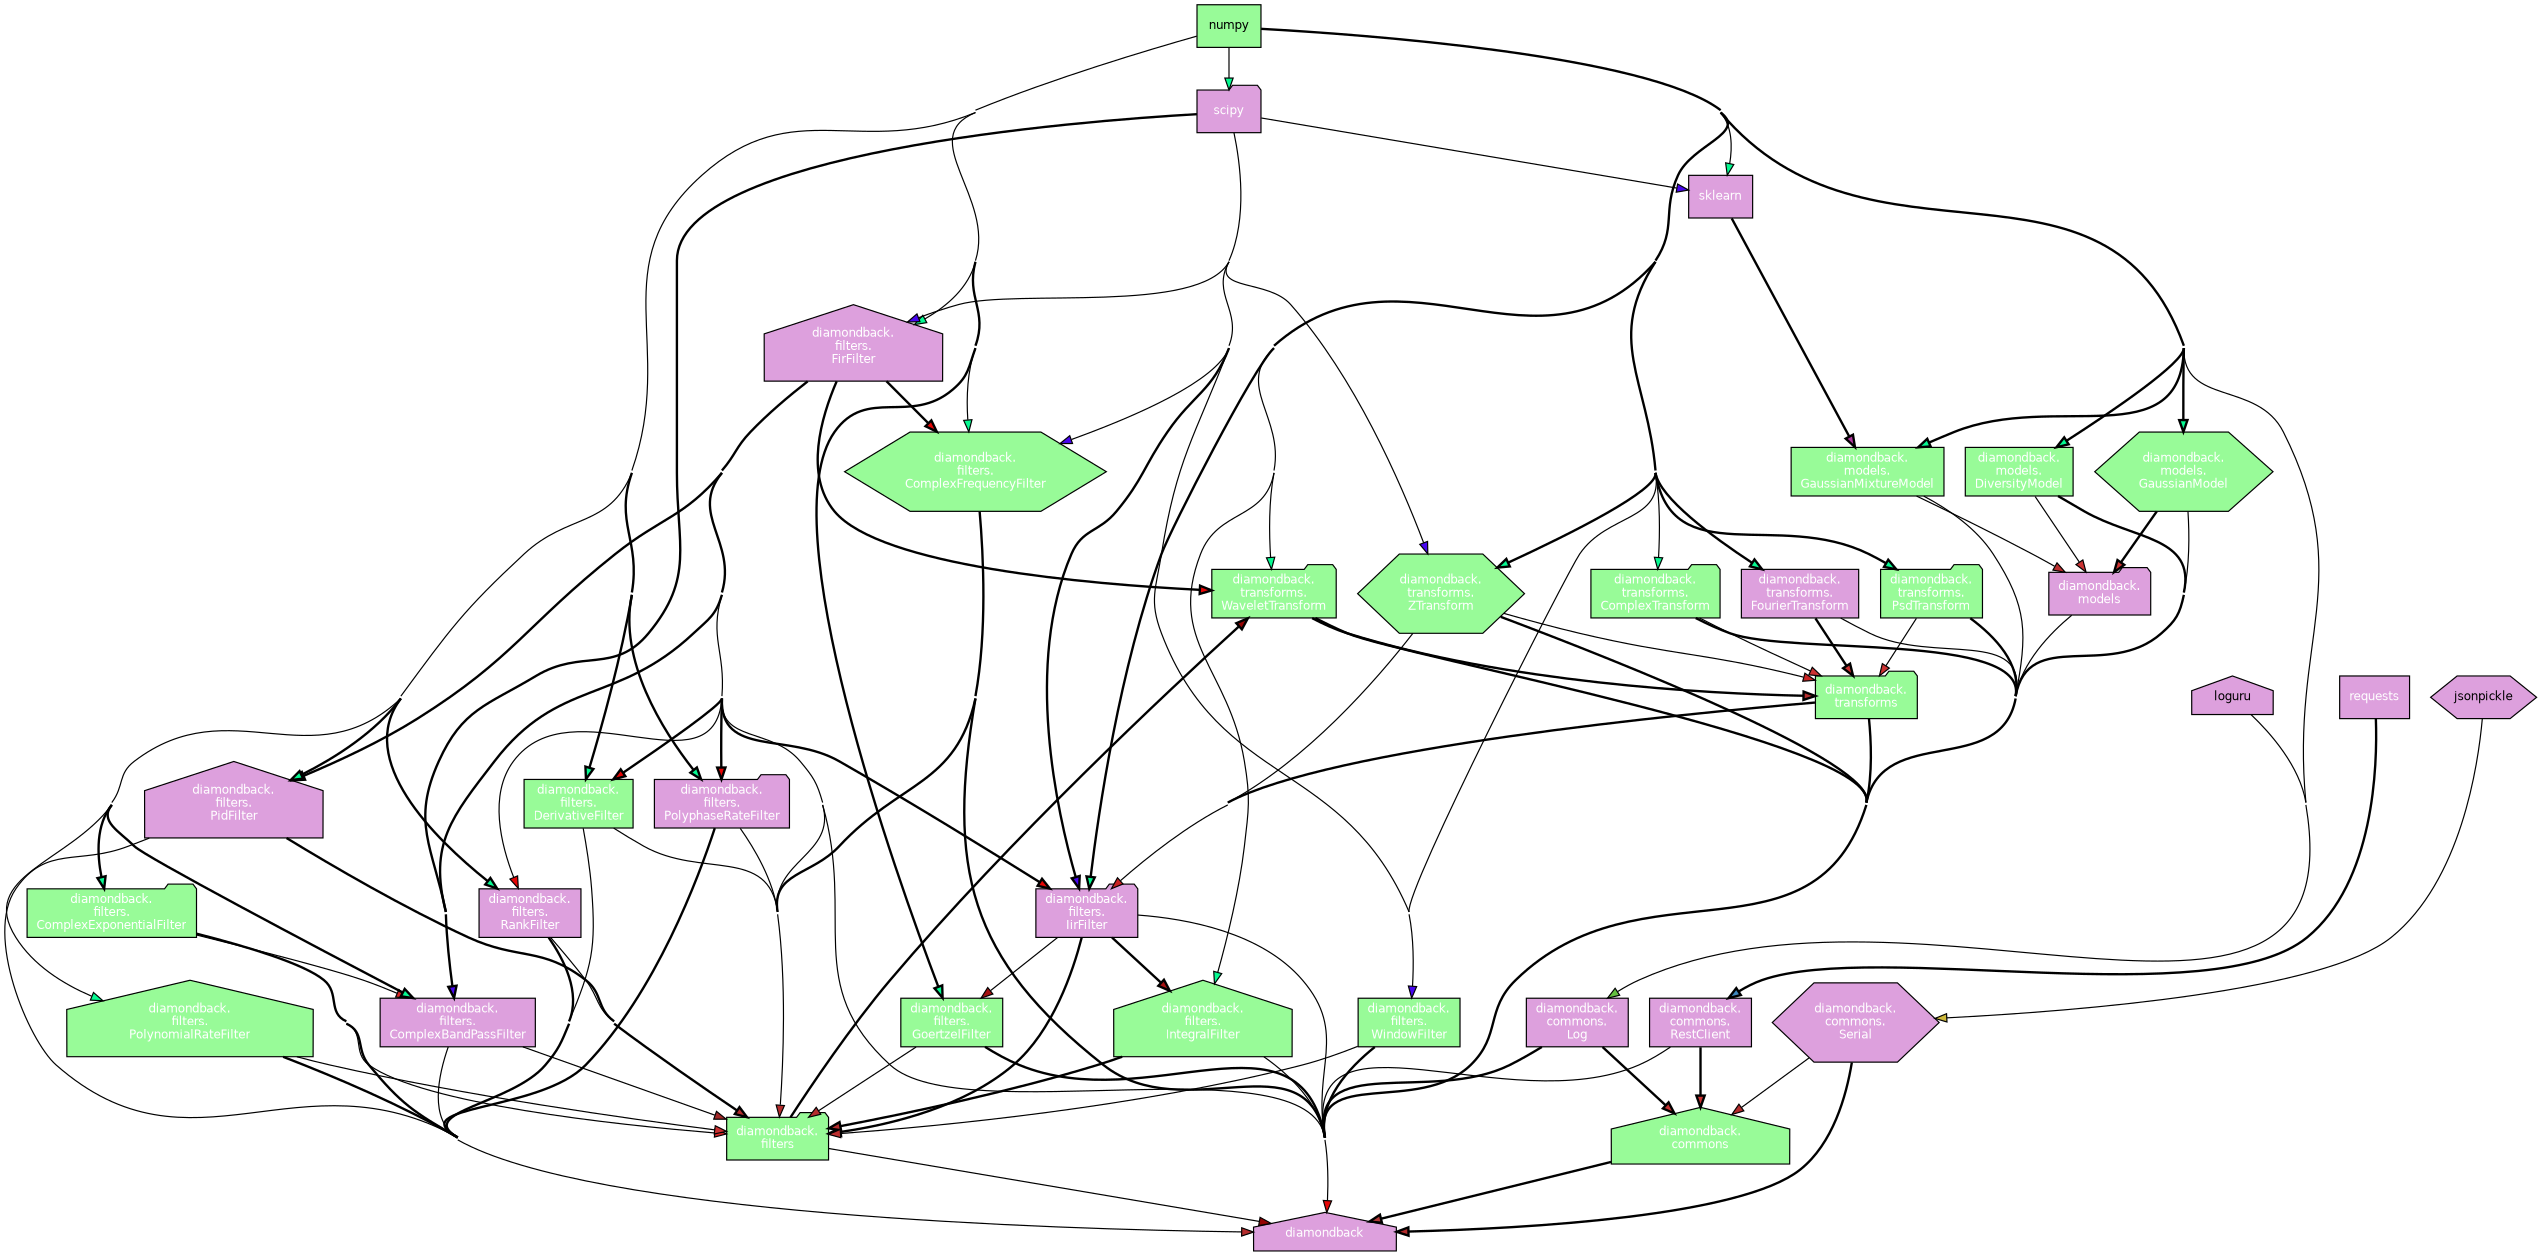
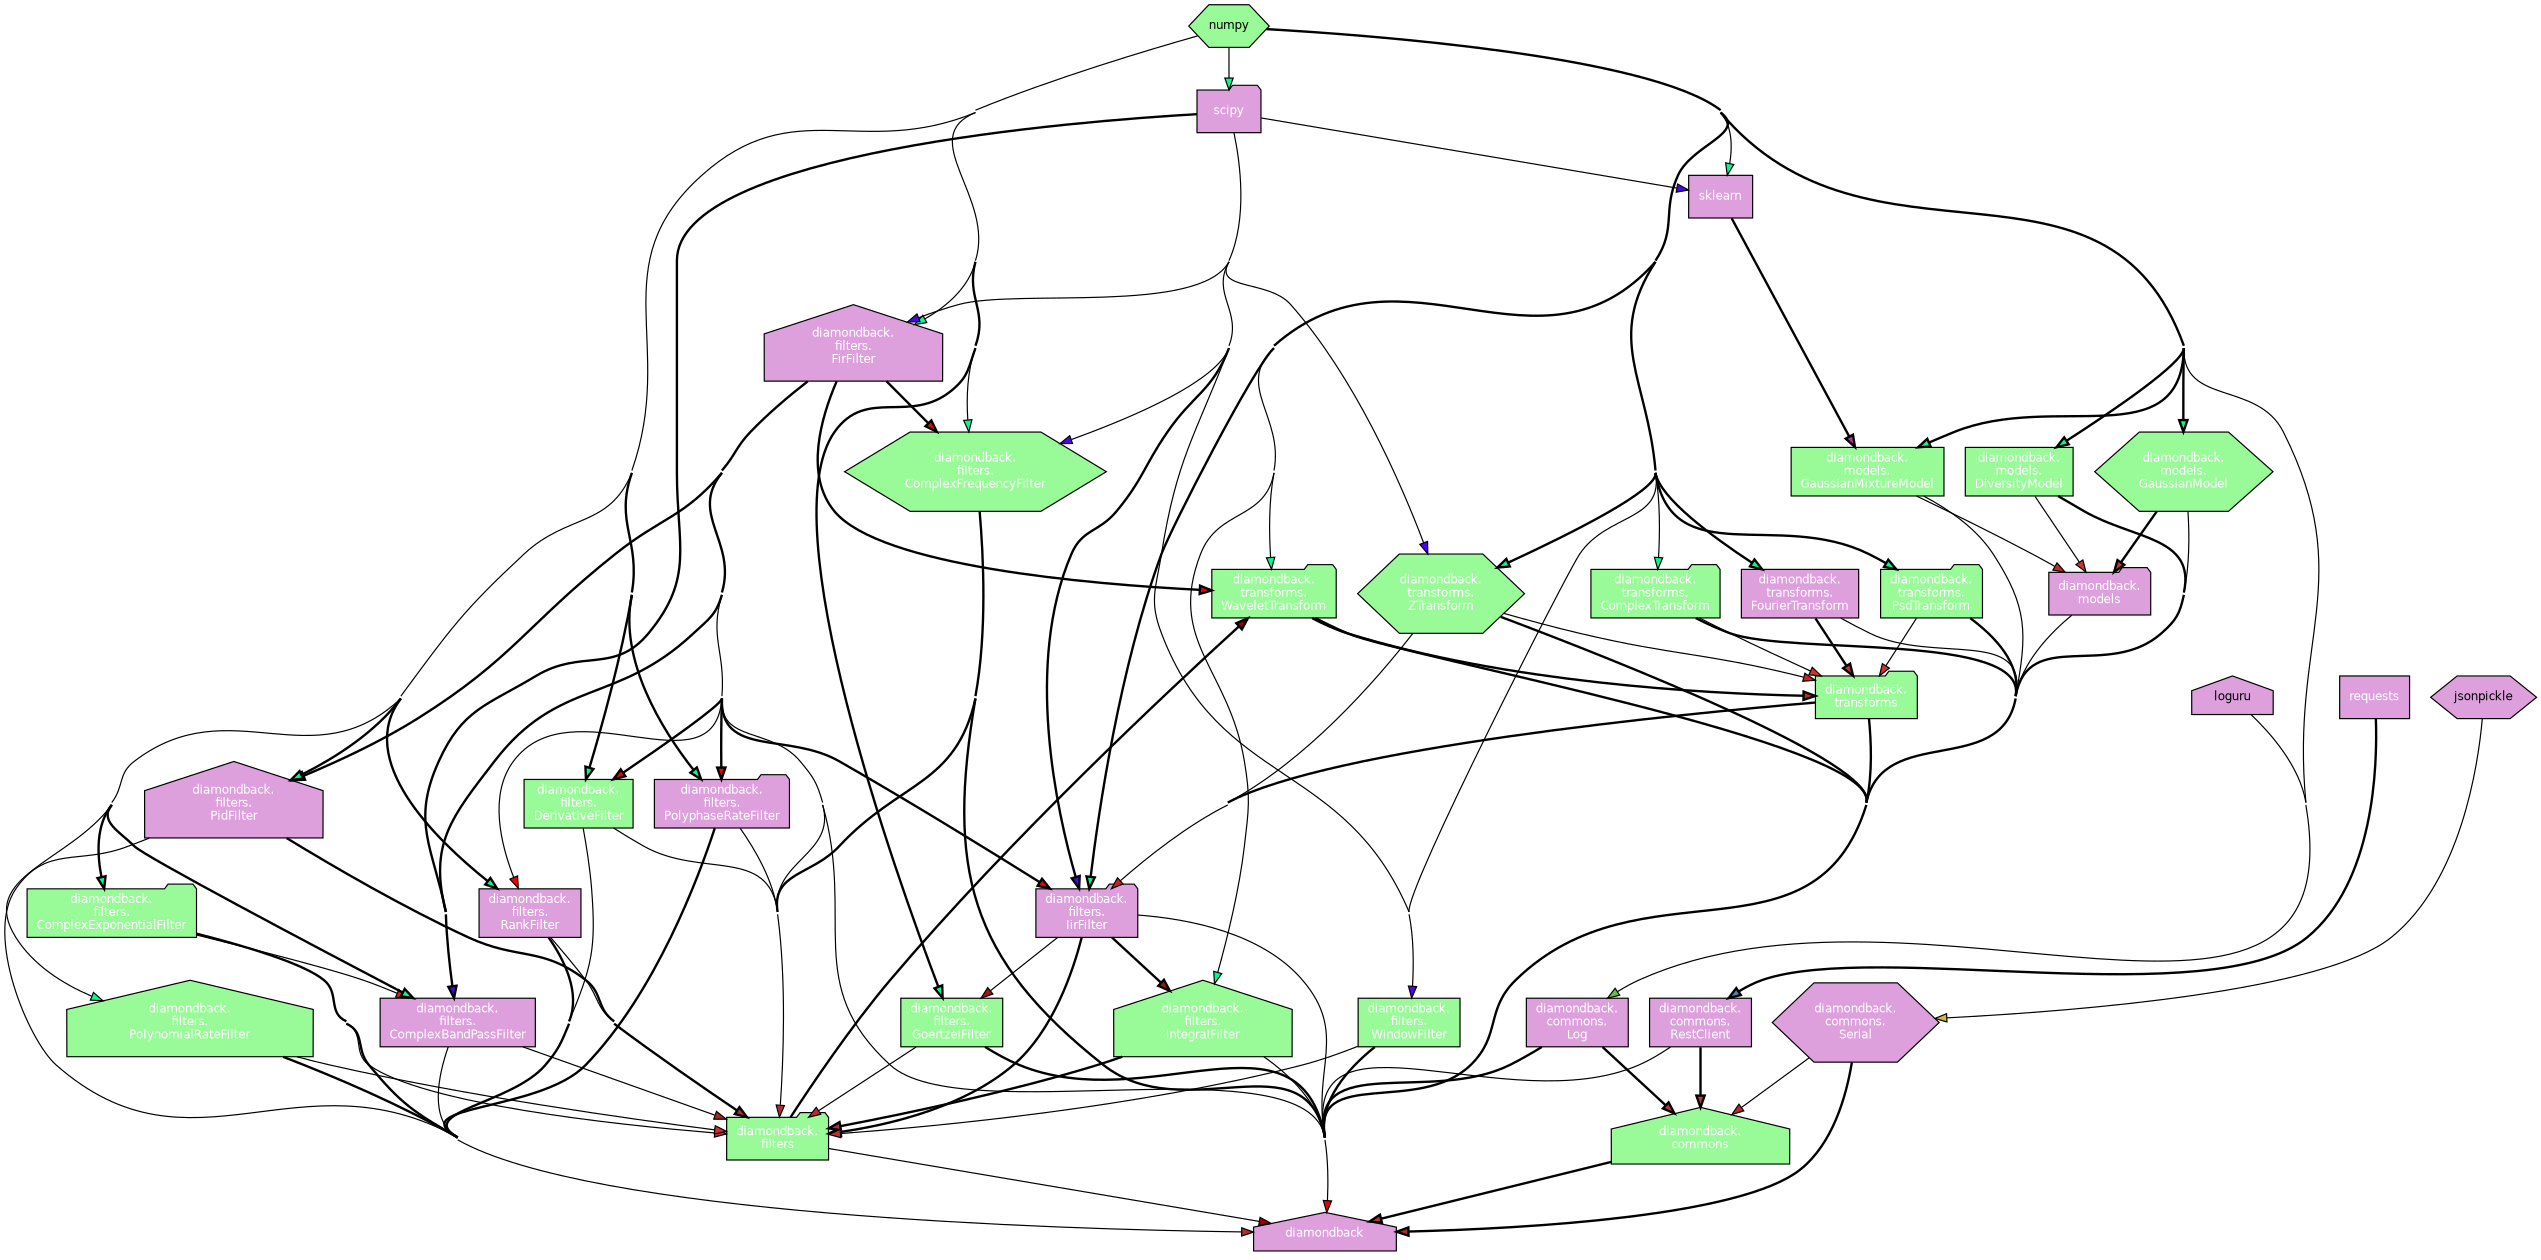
node "numpy": shape box -> hexagon
